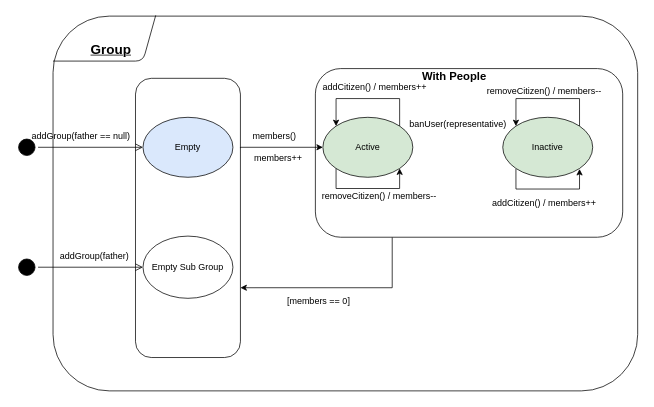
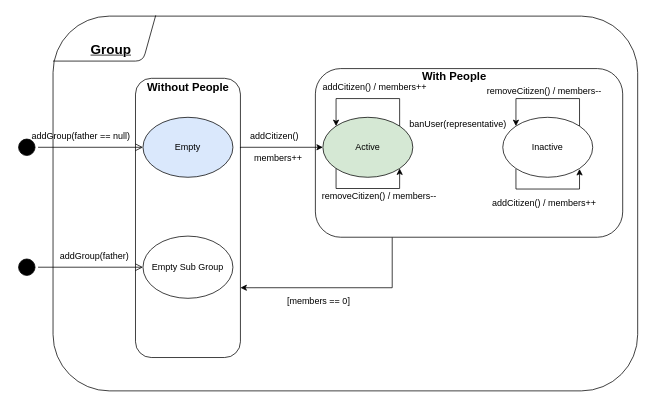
node "Without People": added
node "members()": label "members()" -> "addCitizen()"
node "Inactive": fillcolor #d5e8d4 -> #ffffff
